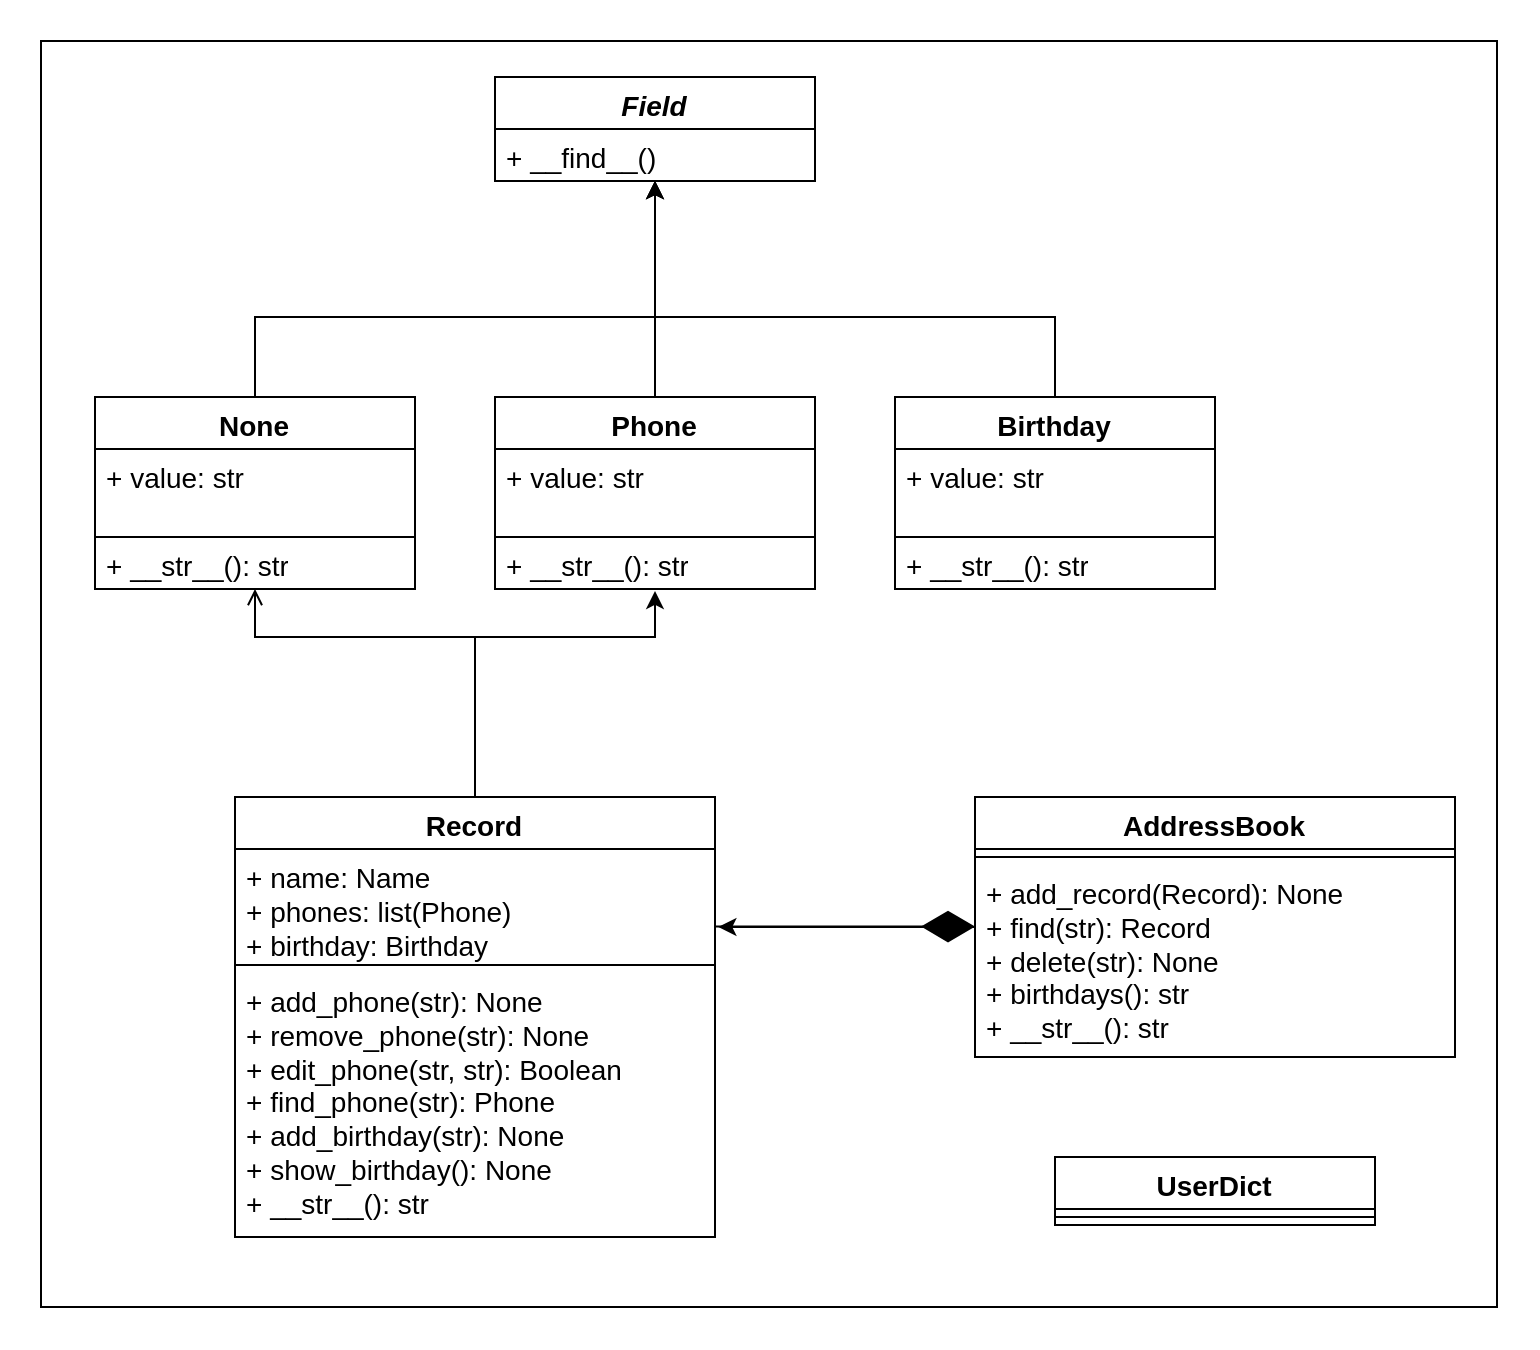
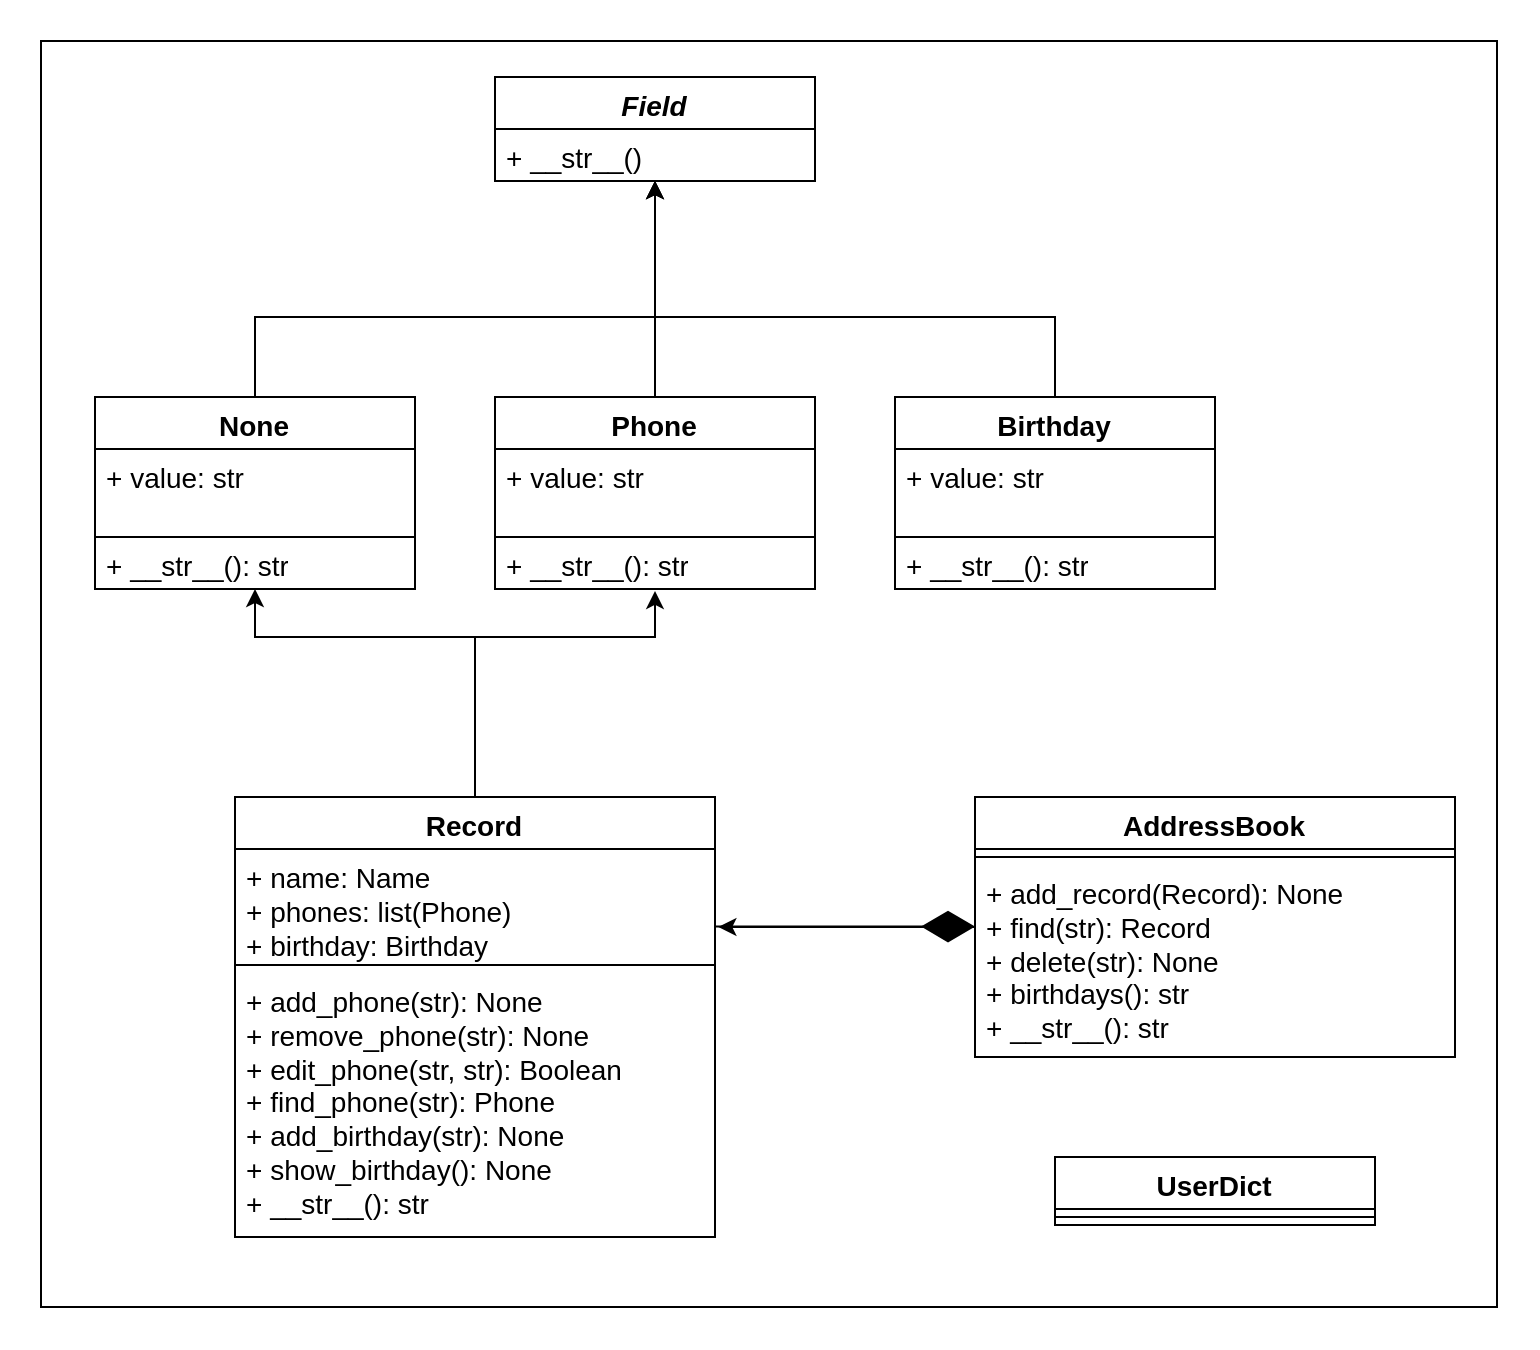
node "+ __find__()": label "+ __find__()" -> "+ __str__()"
edge "Record" -> "None": arrowhead open -> classic
